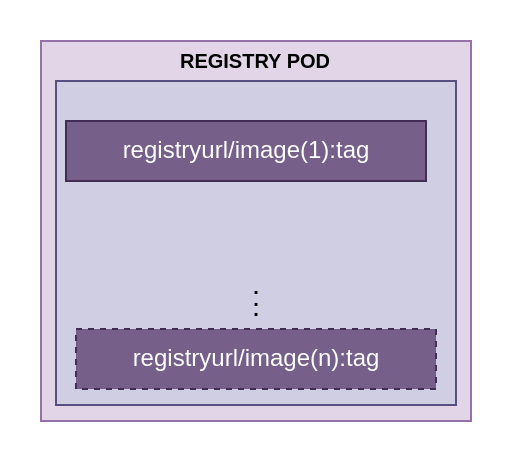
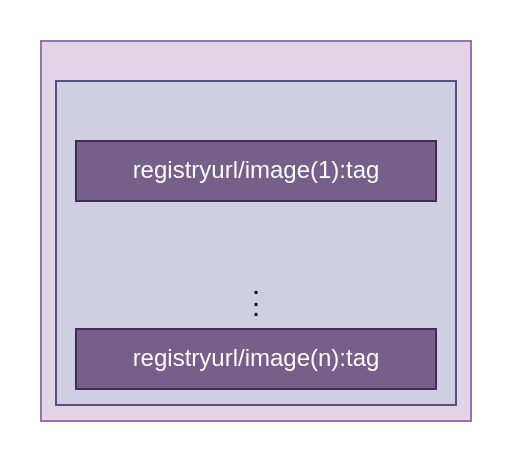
node "REGISTRY POD": removed
node "registryurl/image(1):tag": moved (246, 151) -> (256, 171)
node "registryurl/image(n):tag": style dashed -> solid
